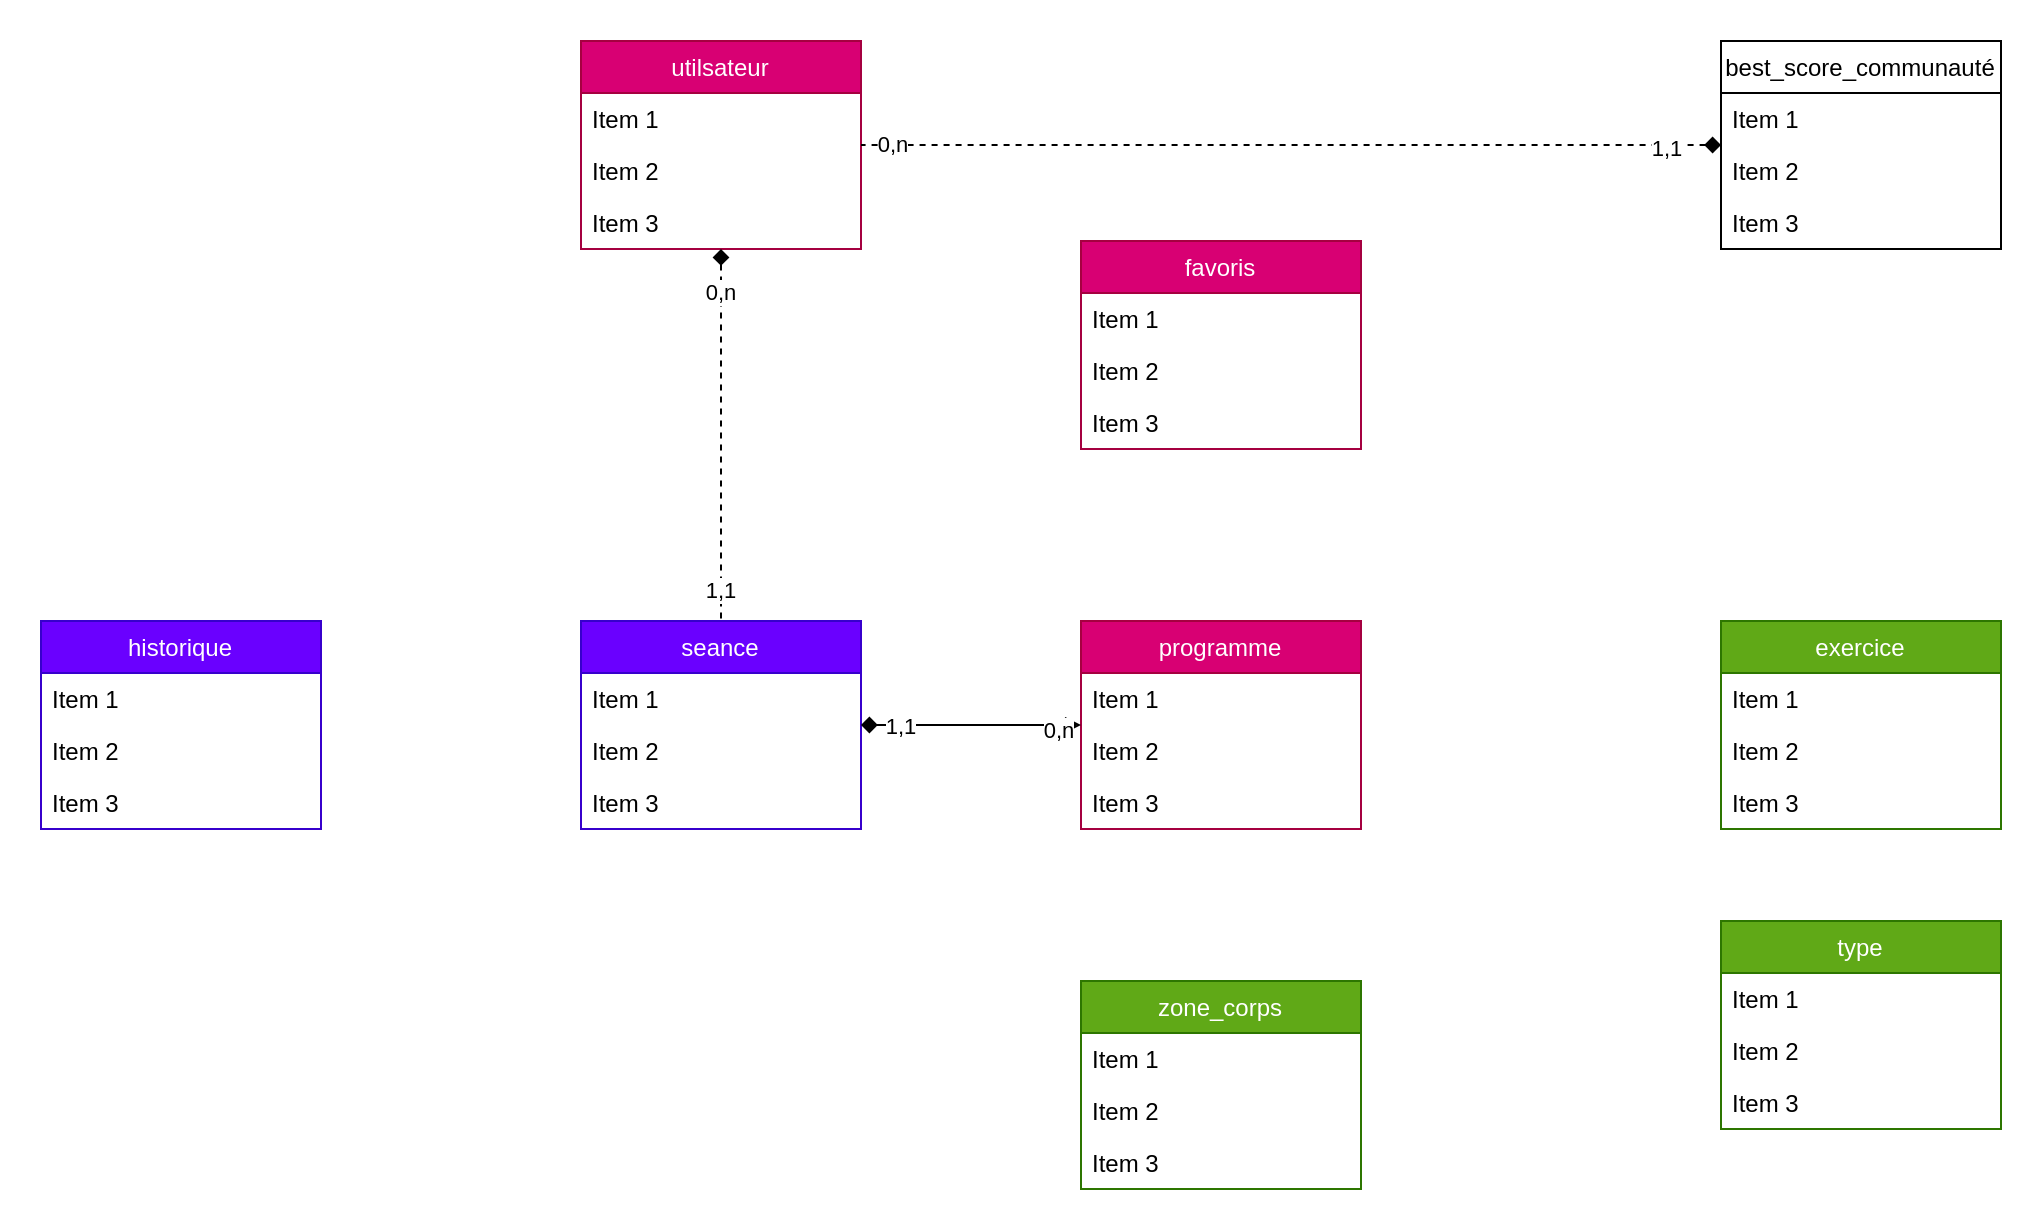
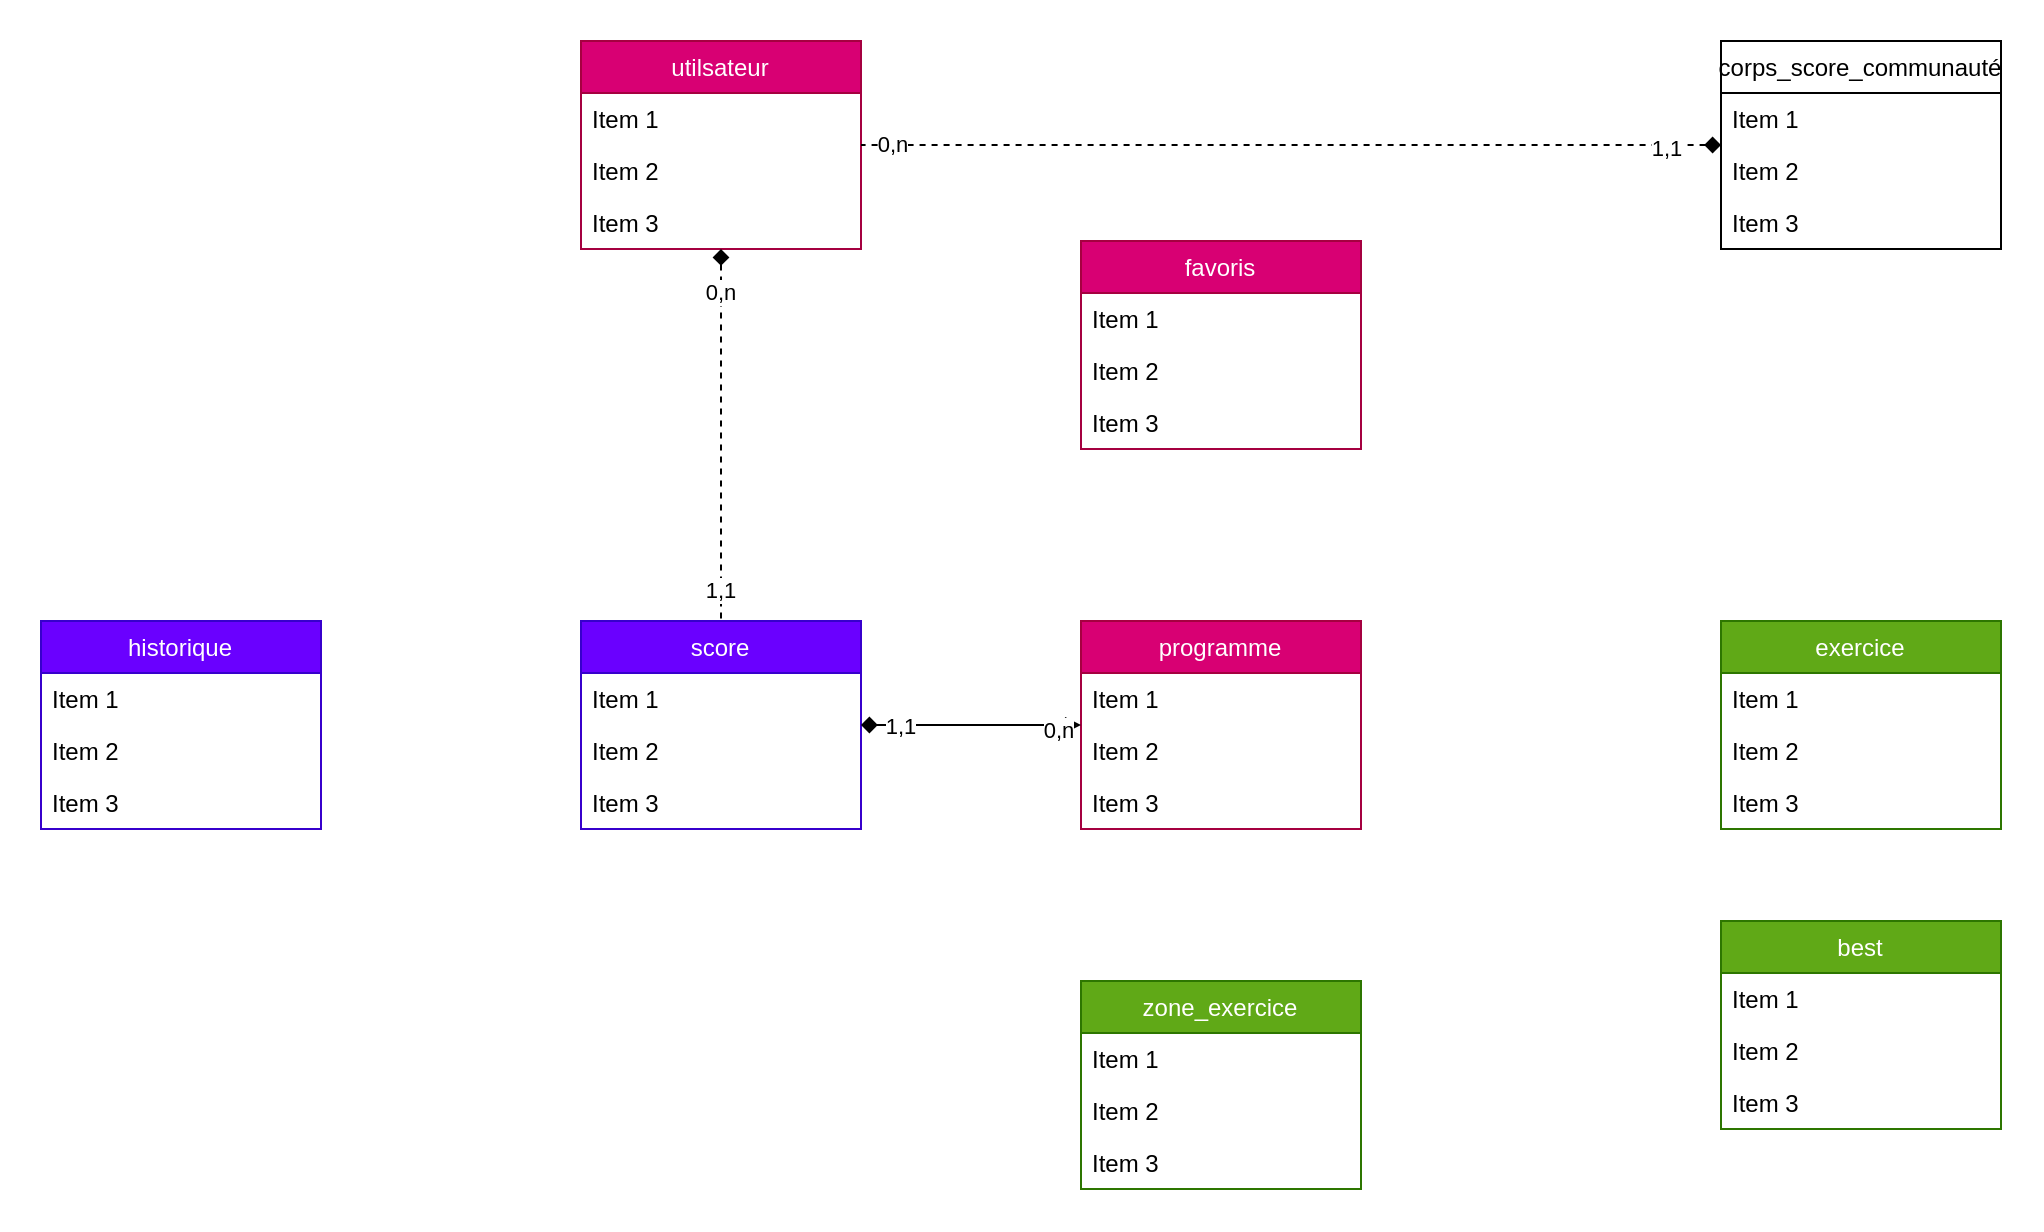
node "best_score_communauté": label "best_score_communauté" -> "corps_score_communauté"
node "seance": label "seance" -> "score"
node "type": label "type" -> "best"
node "zone_corps": label "zone_corps" -> "zone_exercice"
